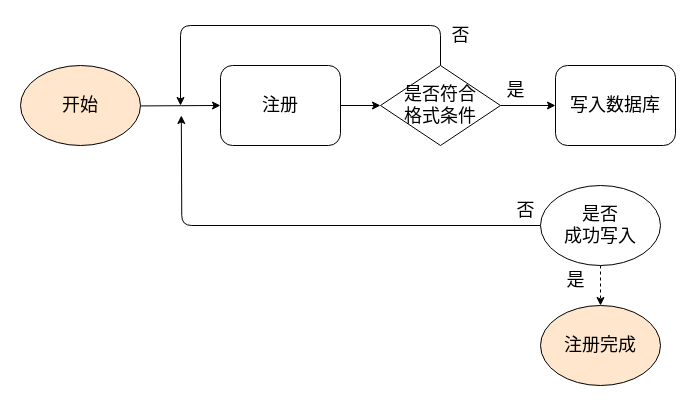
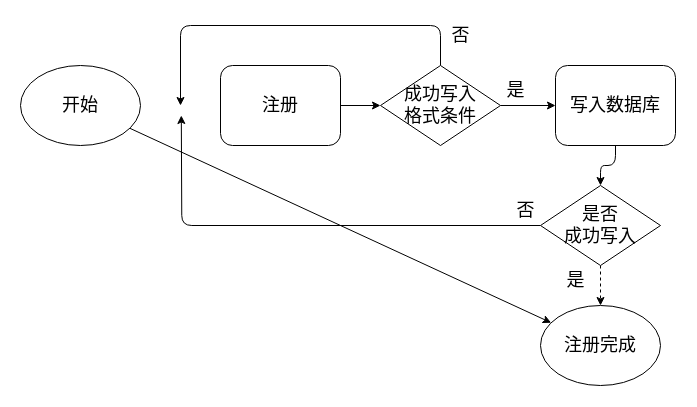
node "开始": fillcolor #ffe6cc -> #ffffff
edge "开始" -> "注册": now "开始" -> "注册完成"
node "是否符合 格式条件": label "是否符合 格式条件" -> "成功写入 格式条件"
edge "写入数据库" -> "是否 成功写入": added
node "是否 成功写入": shape ellipse -> diamond
node "注册完成": fillcolor #ffe6cc -> #ffffff
